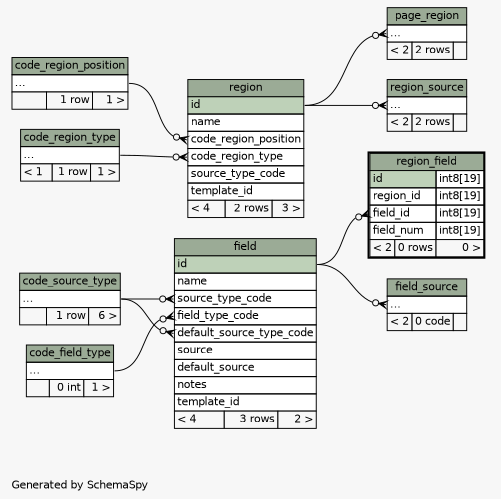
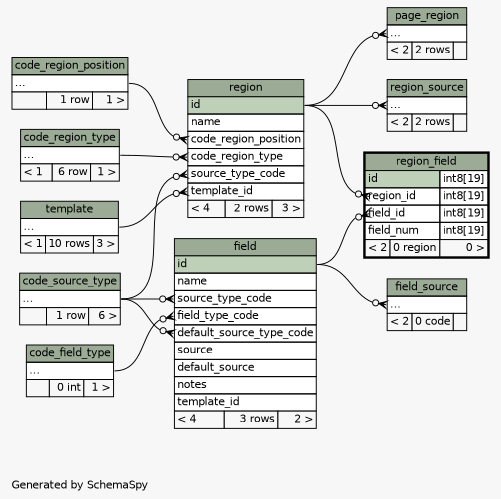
edge "region" -> "region_field": added
node "code_region_type": text "1 row" -> "6 row"
node "template": added
edge "code_source_type" -> "region": added
node "region_field": text "0 rows" -> "0 region"
